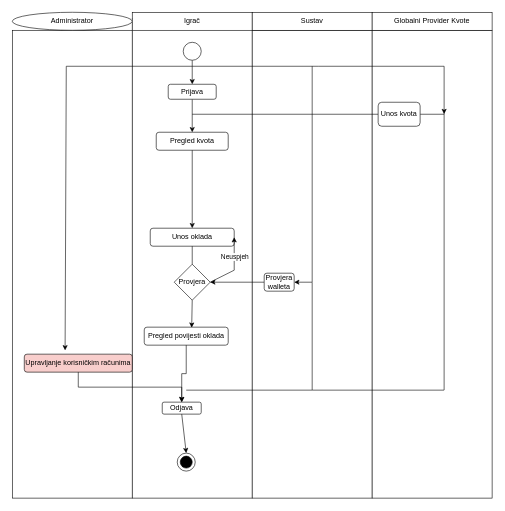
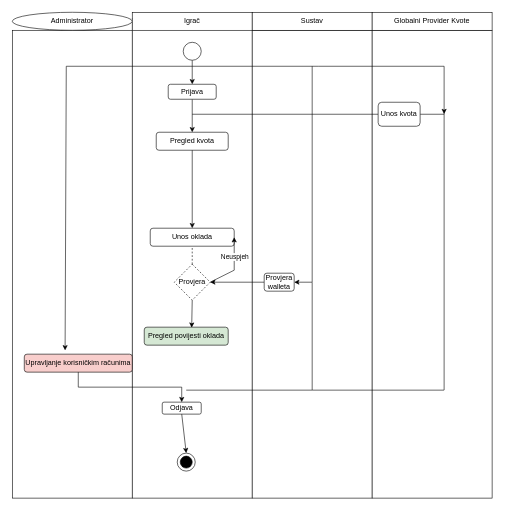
edge "Unos oklada" -- "Provjera": style solid -> dashed
node "Provjera": style solid -> dashed
node "Pregled povijesti oklada": fillcolor #ffffff -> #d5e8d4
edge "Pregled povijesti oklada" -> "Odjava": removed
